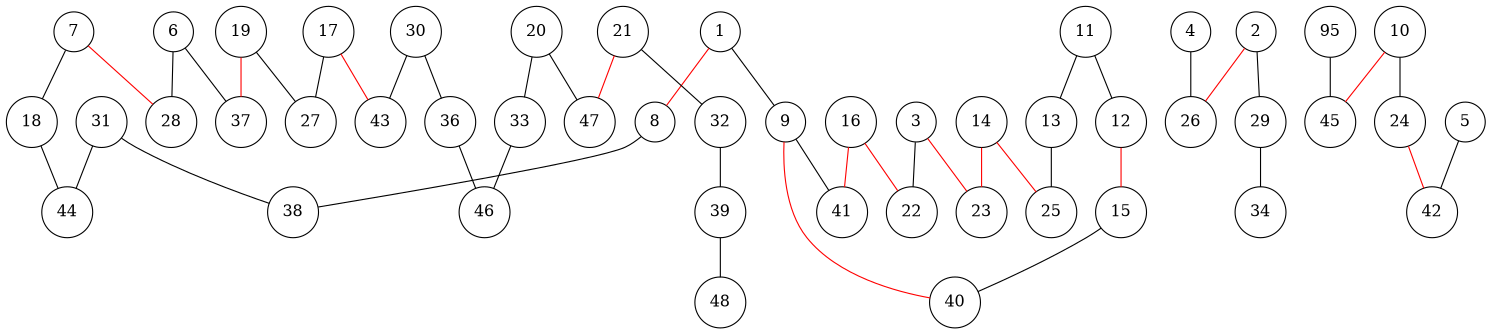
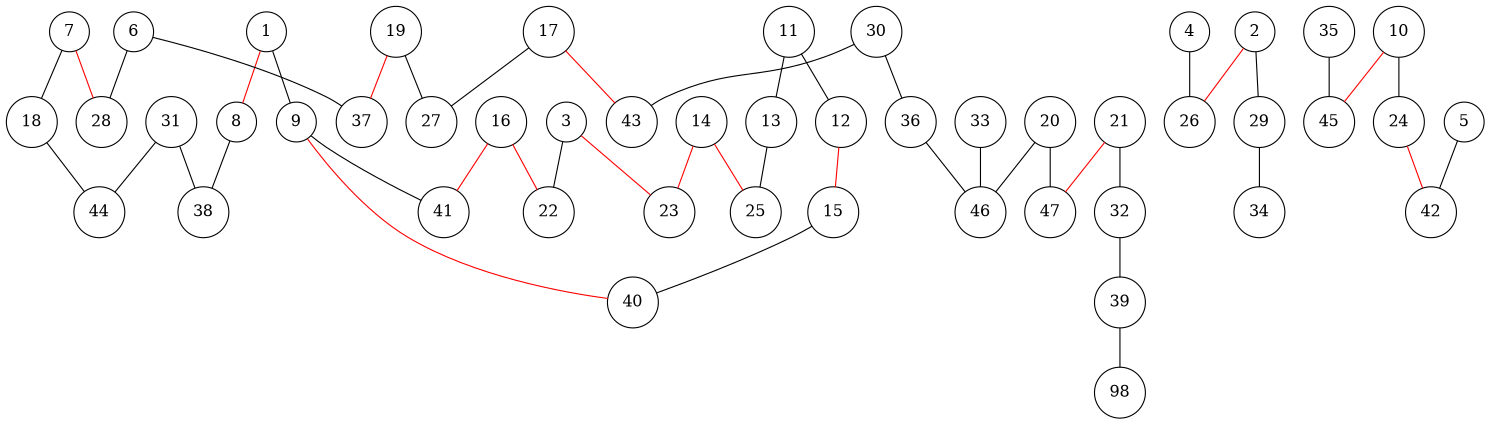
node "95": label "95" -> "35"
edge "20" -- "33": now "20" -- "46"
node "48": label "48" -> "98"
